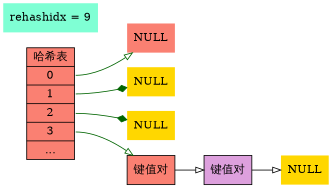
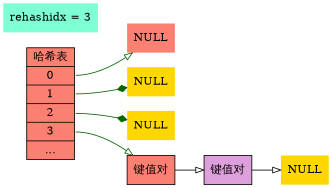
node "rehashidx = 9": label "rehashidx = 9" -> "rehashidx = 3"
